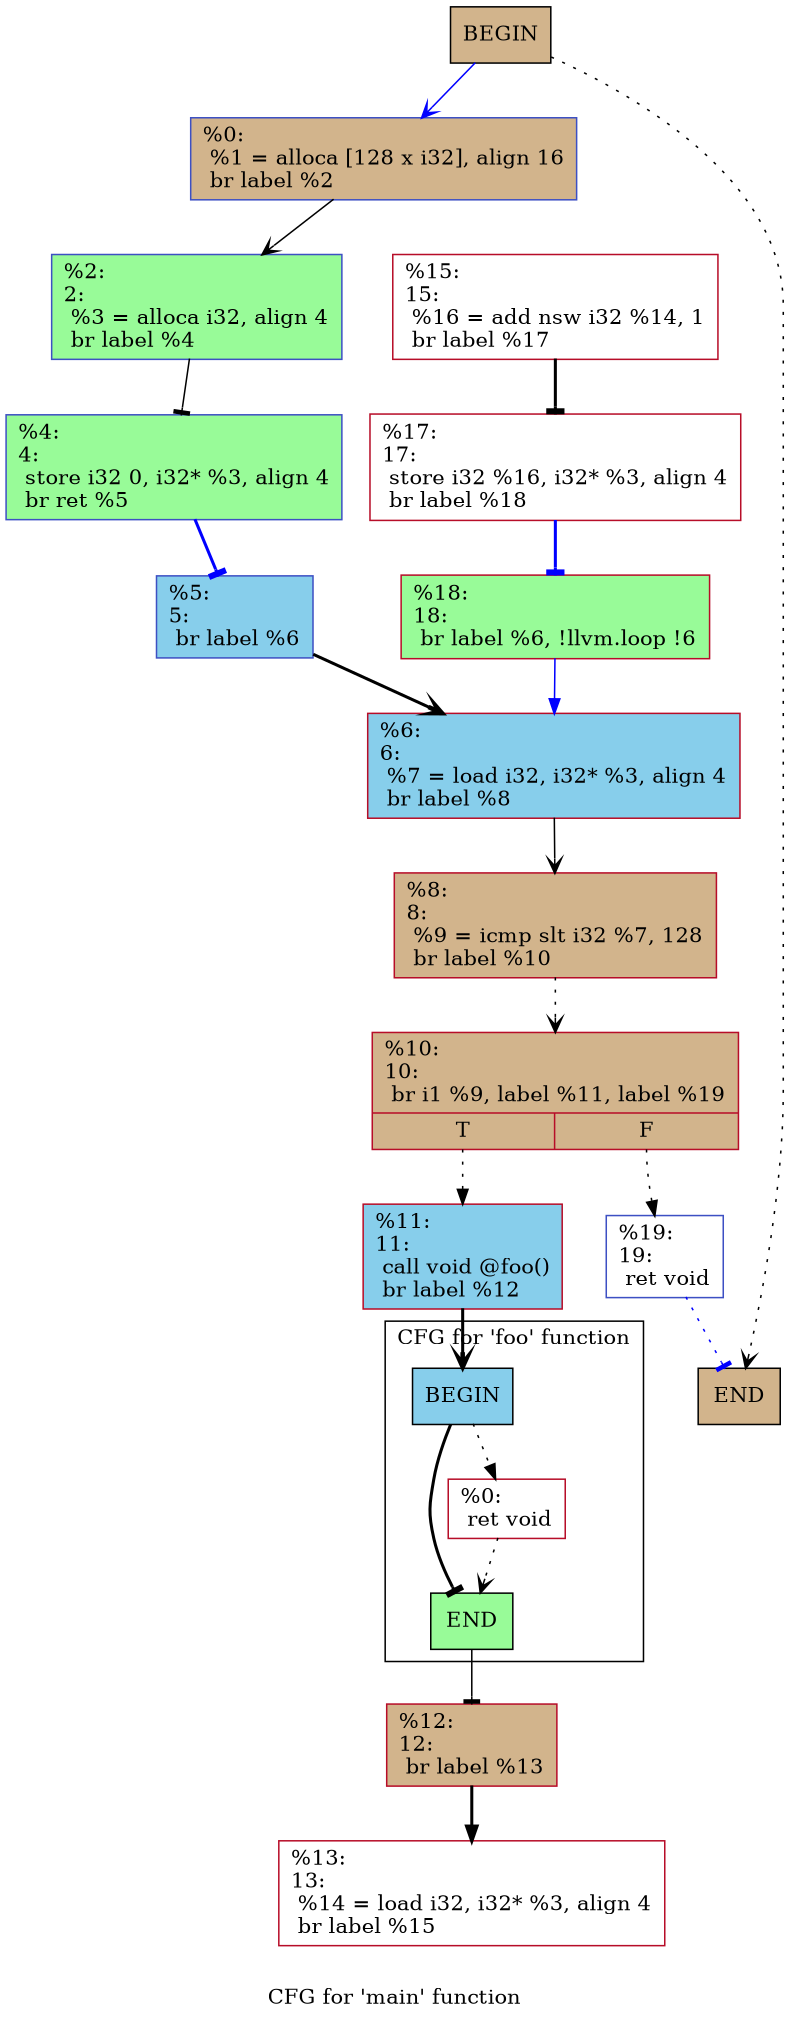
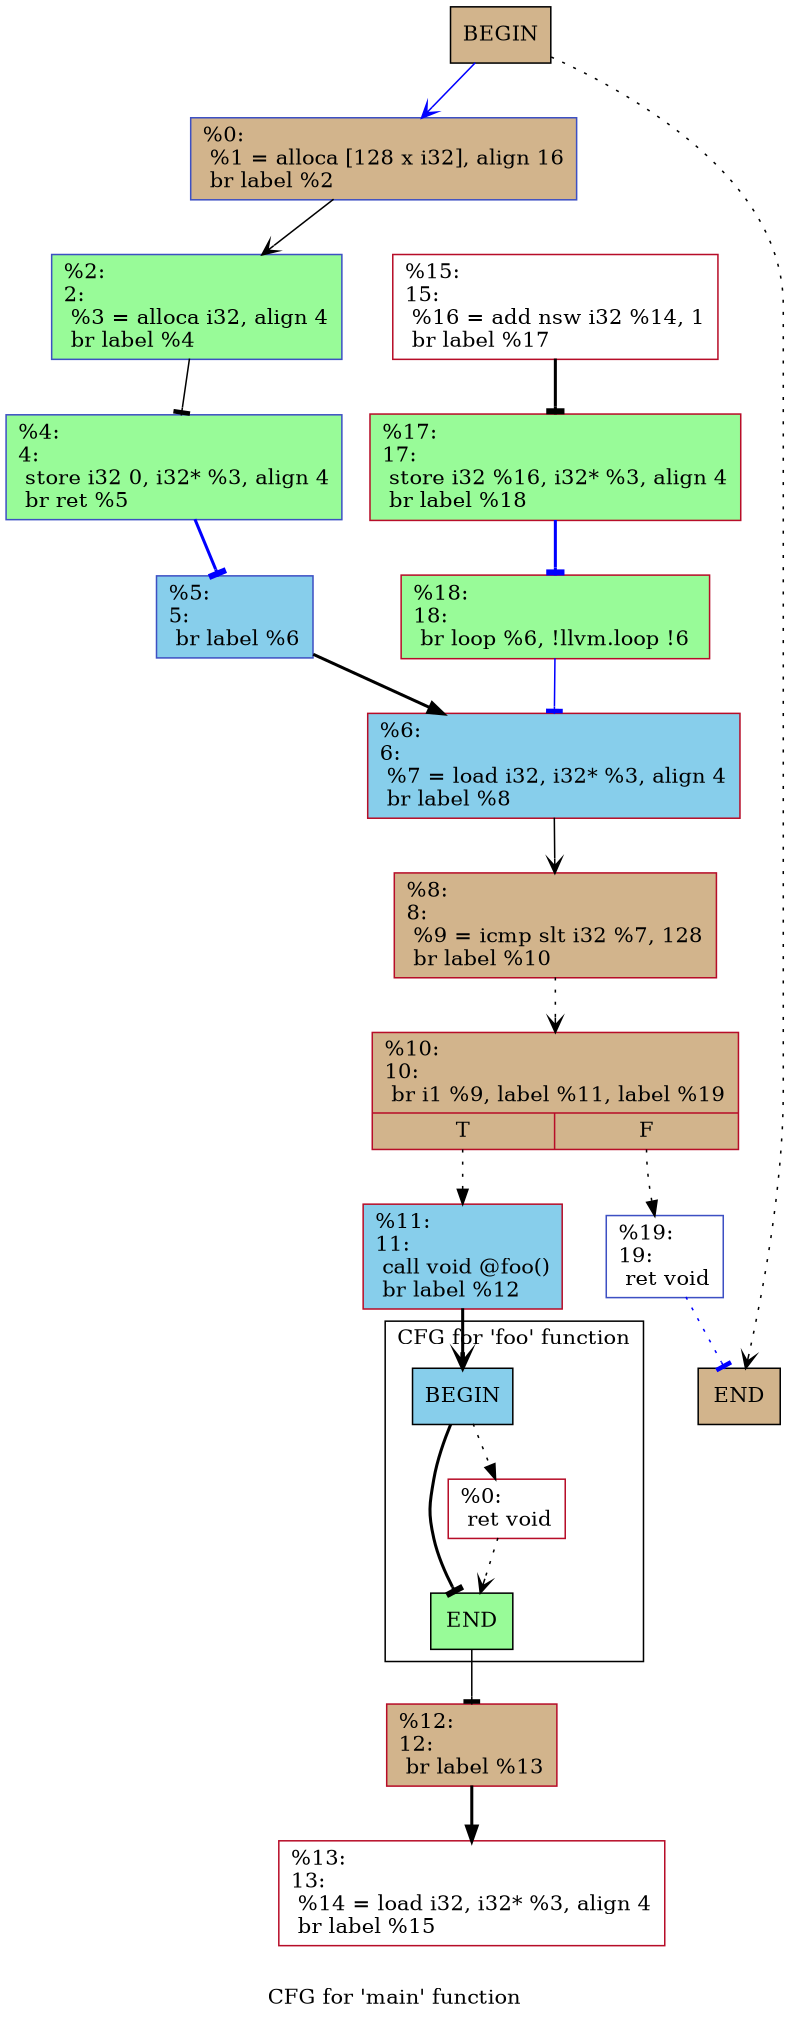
node "%17:": fillcolor white -> palegreen
node "%18:": text "br label %6, !llvm.loop !6" -> "br loop %6, !llvm.loop !6"
edge "%5:" -> "%6:": arrowhead vee -> normal
edge "%18:" -> "%6:": arrowhead normal -> tee
